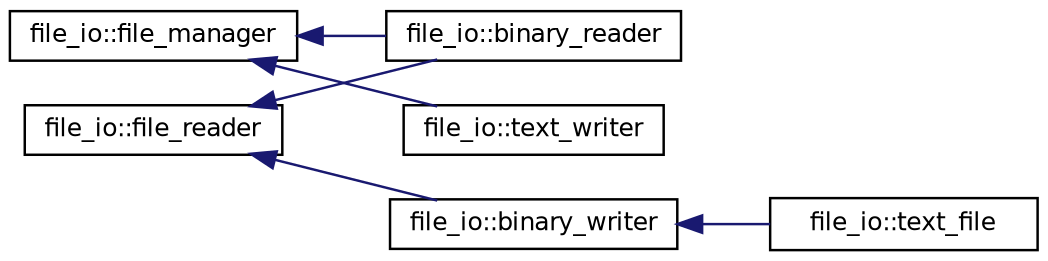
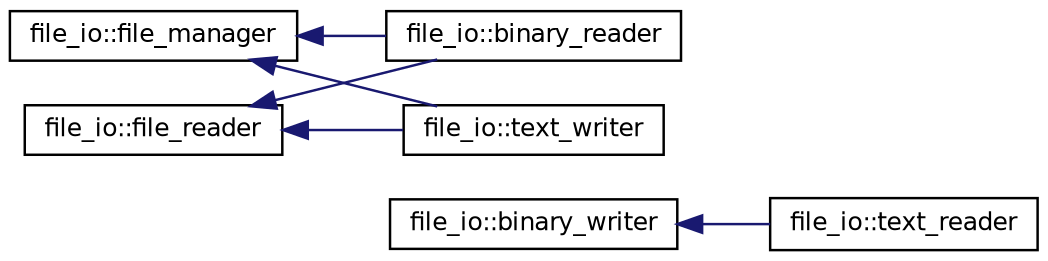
edge "file_io::binary_writer" -> "file_io::file_reader": now "file_io::text_writer" -> "file_io::file_reader"
node "file_io::text_file": label "file_io::text_file" -> "file_io::text_reader"
